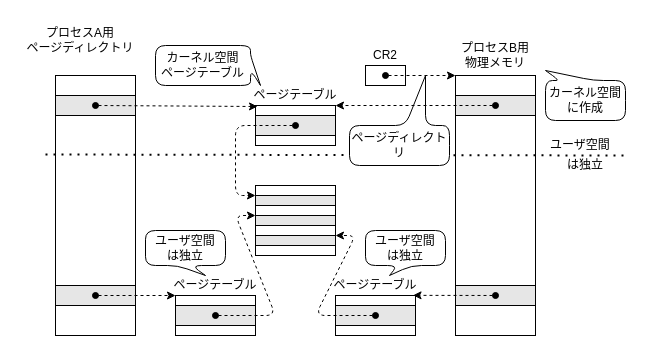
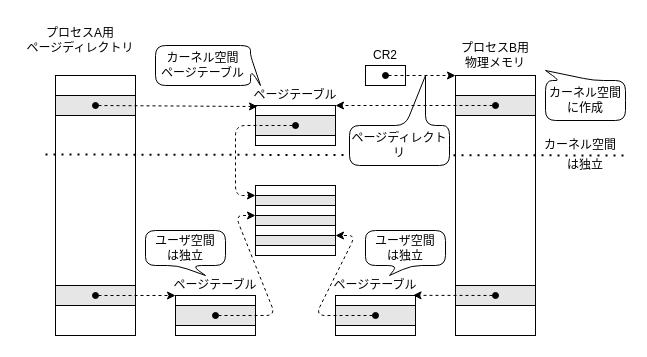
node "ユーザ空間": label "ユーザ空間" -> "カーネル空間"
